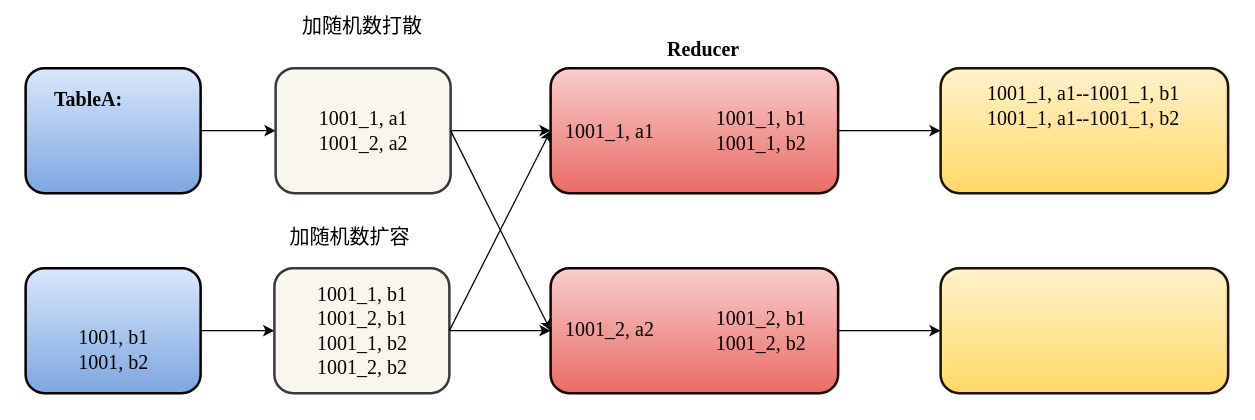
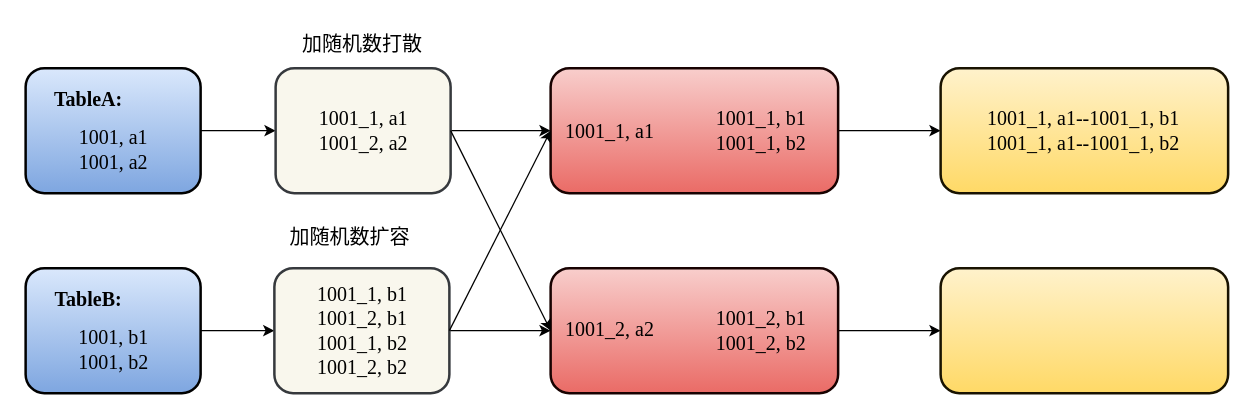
node "加随机数打散": moved (362, 26) -> (362, 44)
node "Reducer": removed
node "1001_1, a1--1001_1, b1 1001_1, a1--1001_1, b2": moved (1083, 106) -> (1083, 131)
node "1001, a1 1001, a2": added
node "TableB:": added
